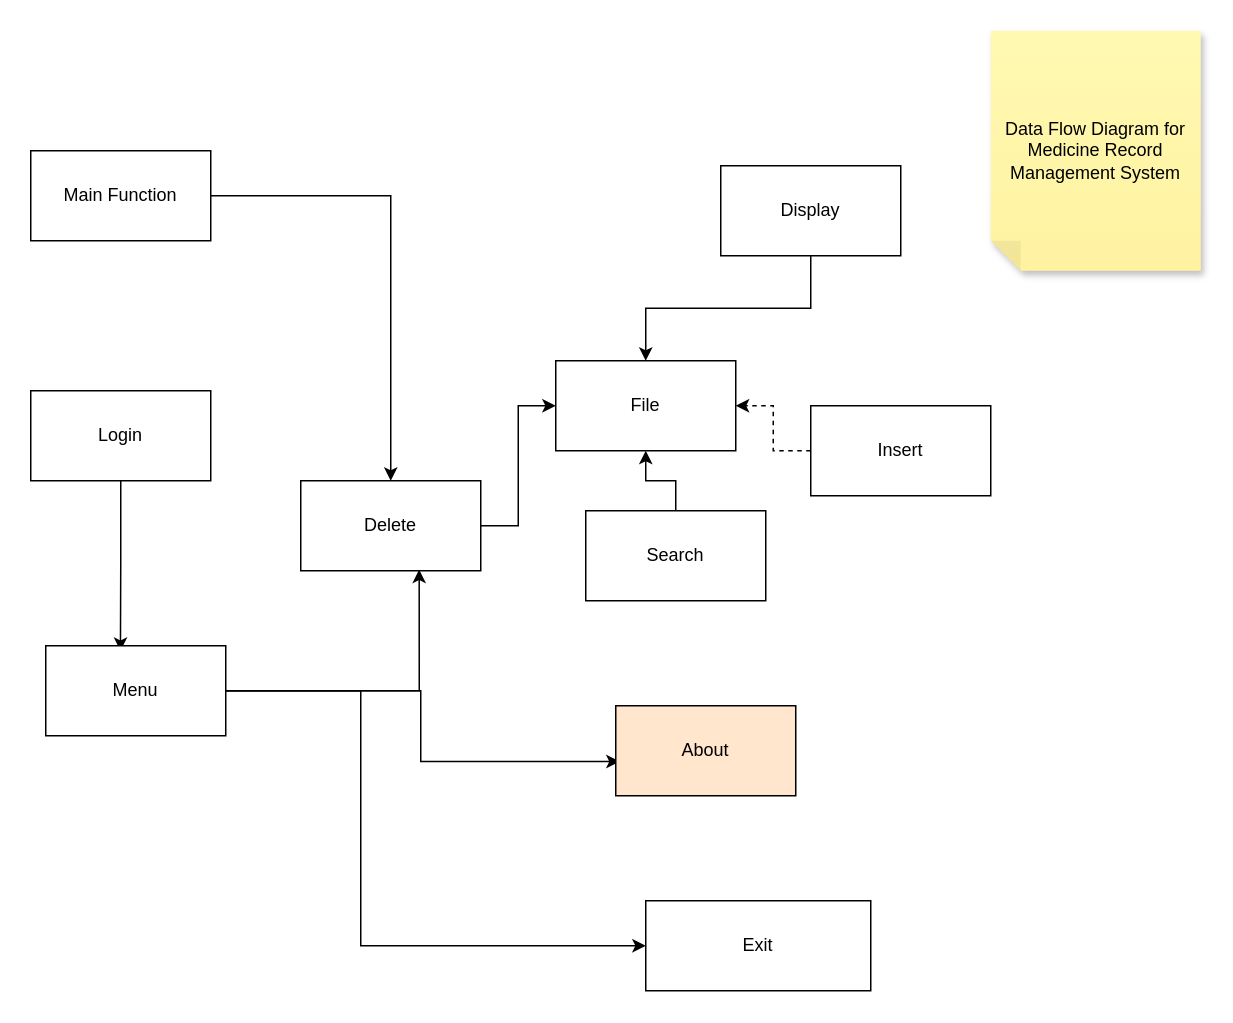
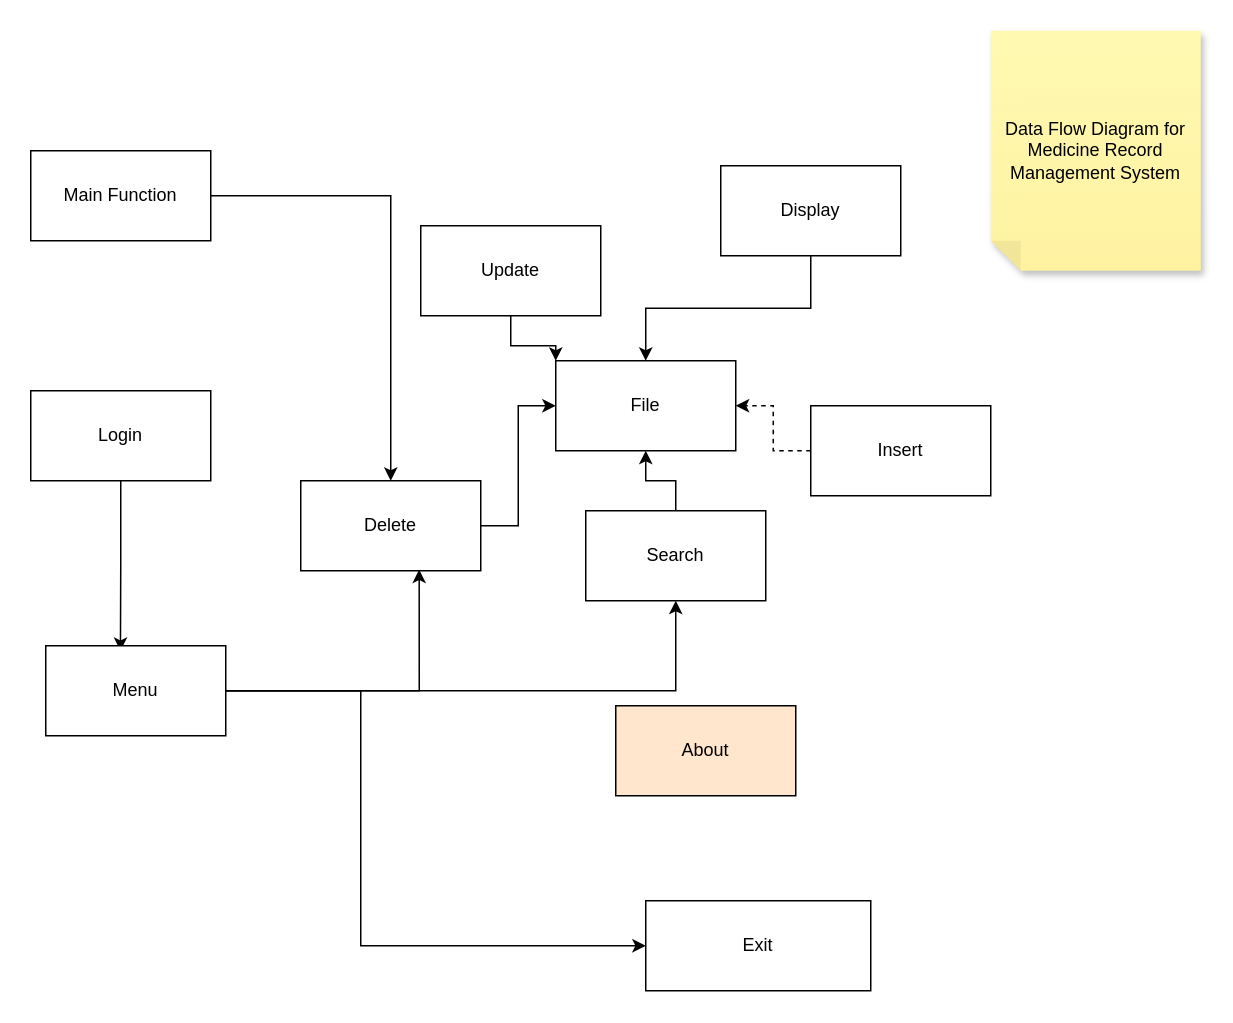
node "Update": added
edge "Update" -> "File": added
edge "Menu" -> "About": now "Menu" -> "Search"
